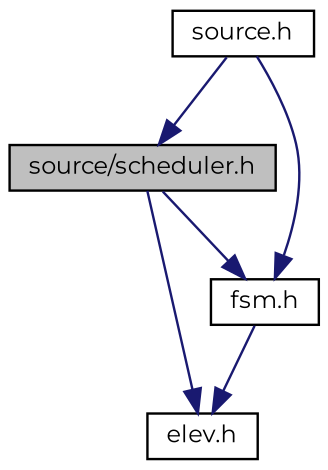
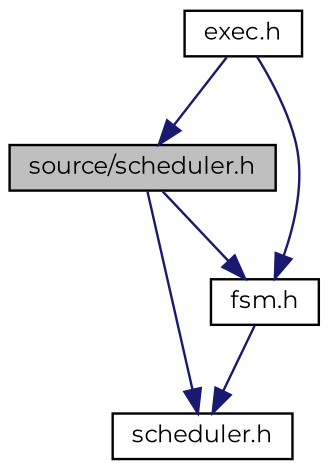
node "source.h": label "source.h" -> "exec.h"
node "elev.h": label "elev.h" -> "scheduler.h"
